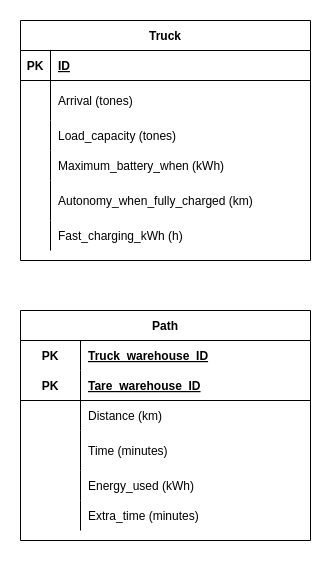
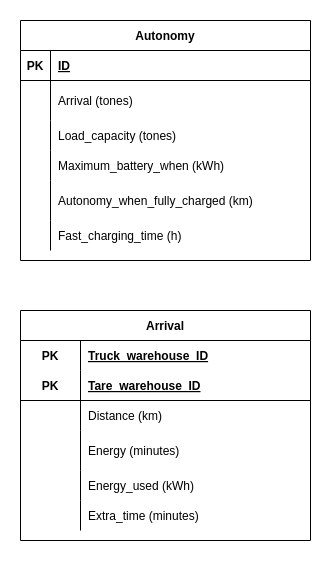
node "Truck": label "Truck" -> "Autonomy"
node "Fast_charging_kWh (h)": label "Fast_charging_kWh (h)" -> "Fast_charging_time (h)"
node "Path": label "Path" -> "Arrival"
node "Time (minutes)": label "Time (minutes)" -> "Energy (minutes)"
